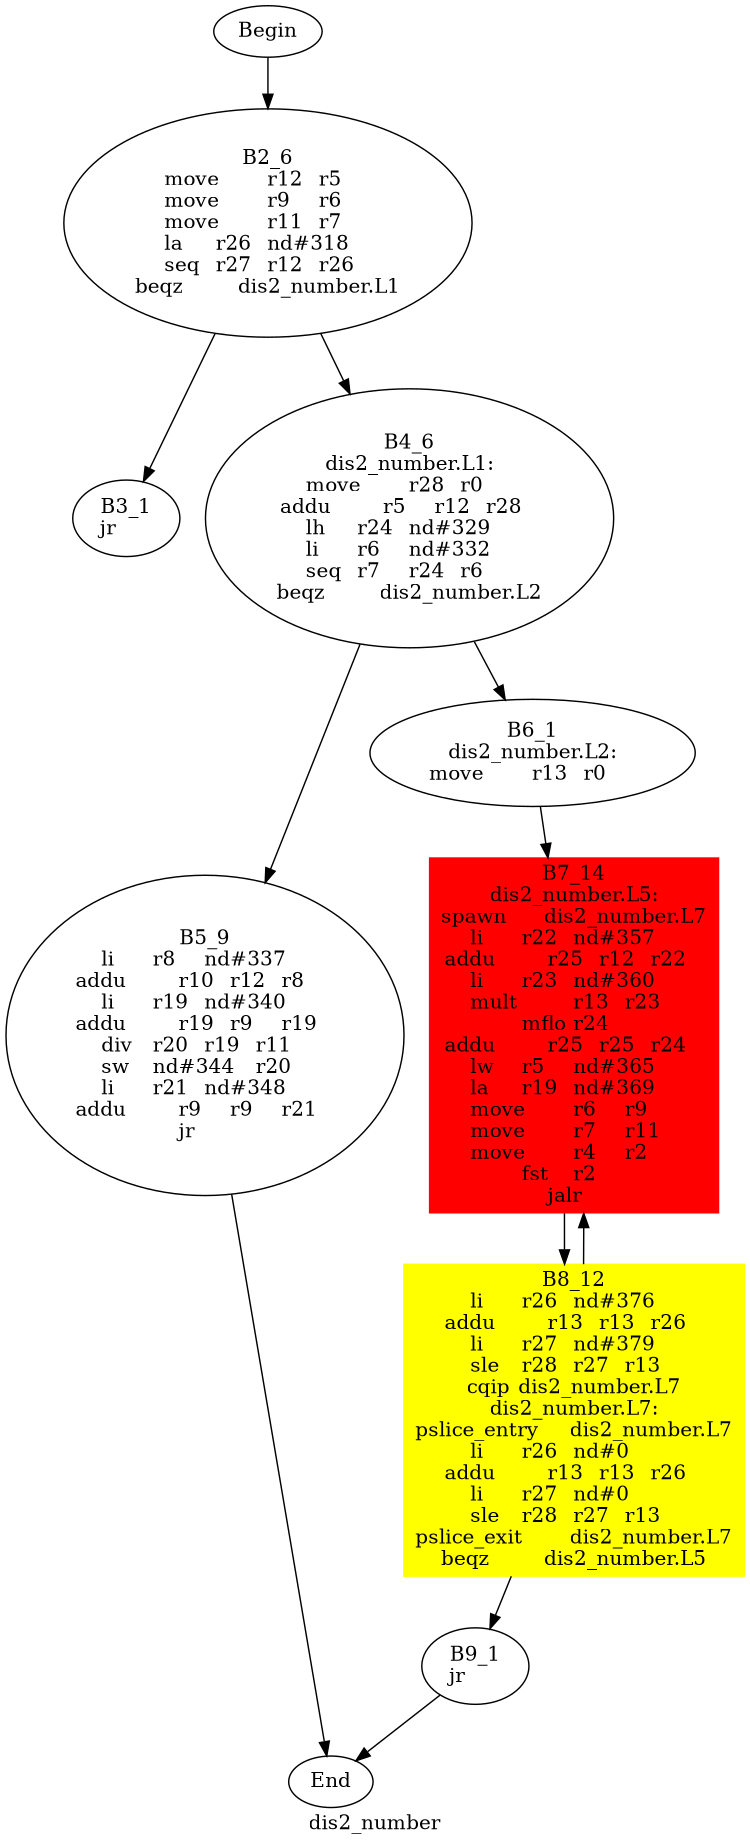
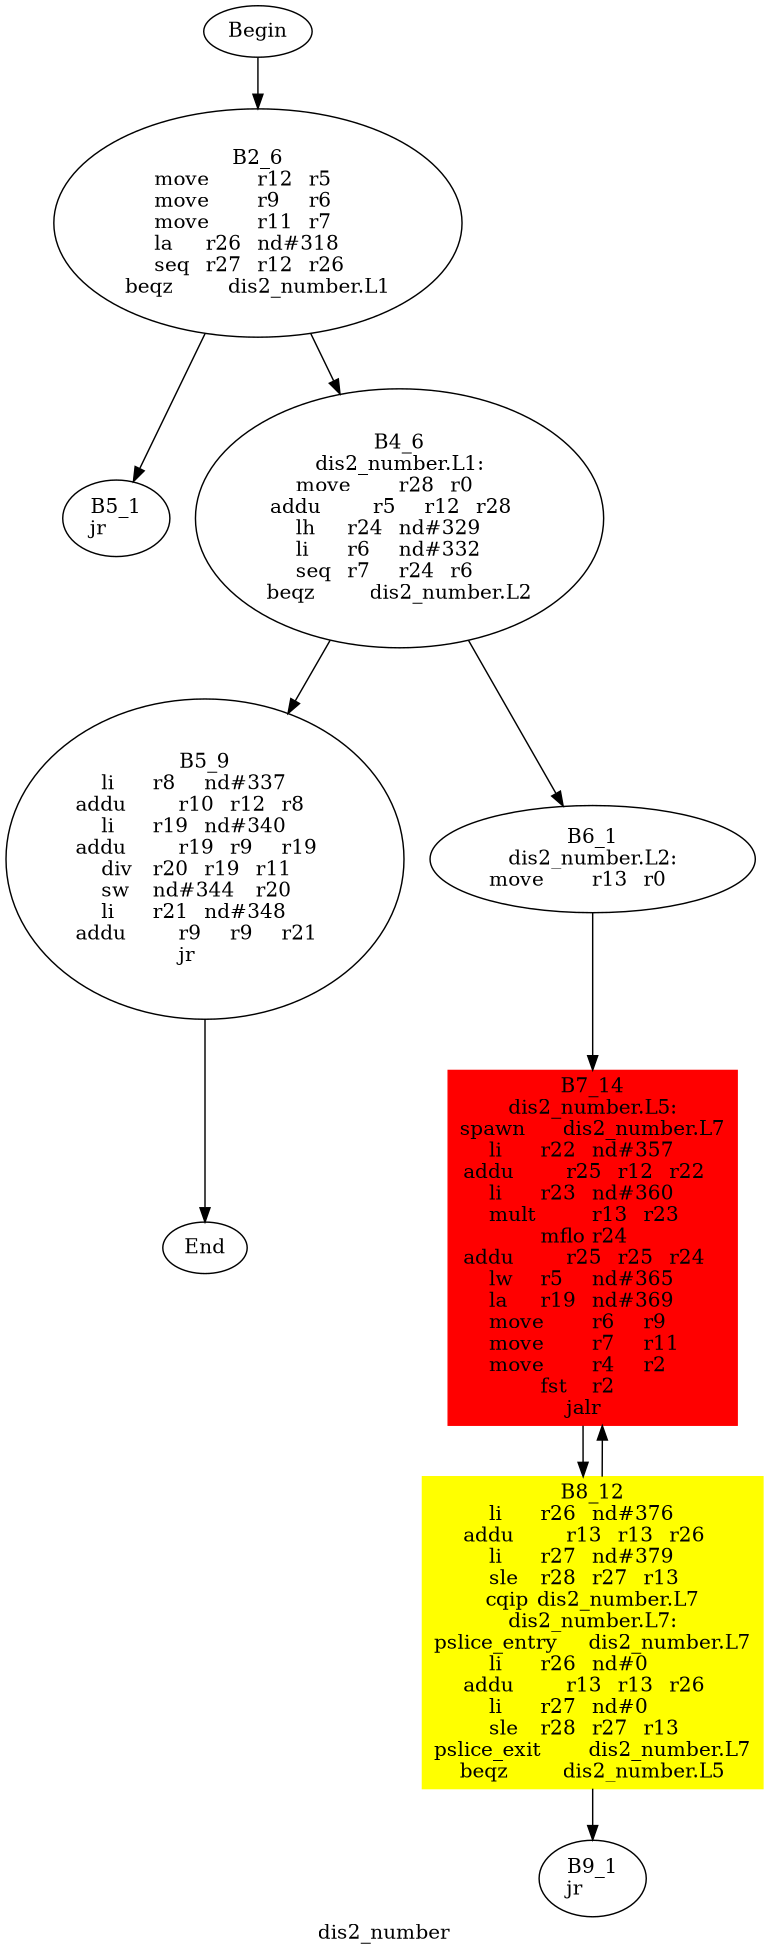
node "B3_1 jr": label "B3_1 jr" -> "B5_1 jr"
edge "B9_1 jr" -> "End": removed
